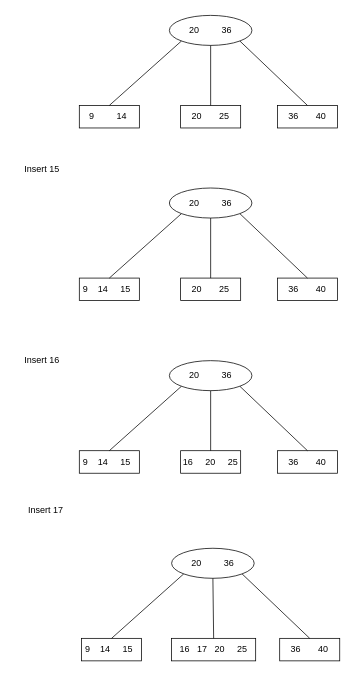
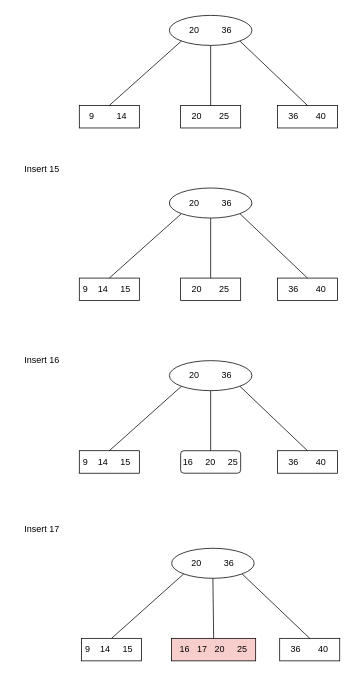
node "16 20 25": shape rectangle -> rounded rectangle
node "Insert 17": moved (45, 510) -> (42, 529)
node "16 17 20 25": fillcolor #ffffff -> #f8cecc
